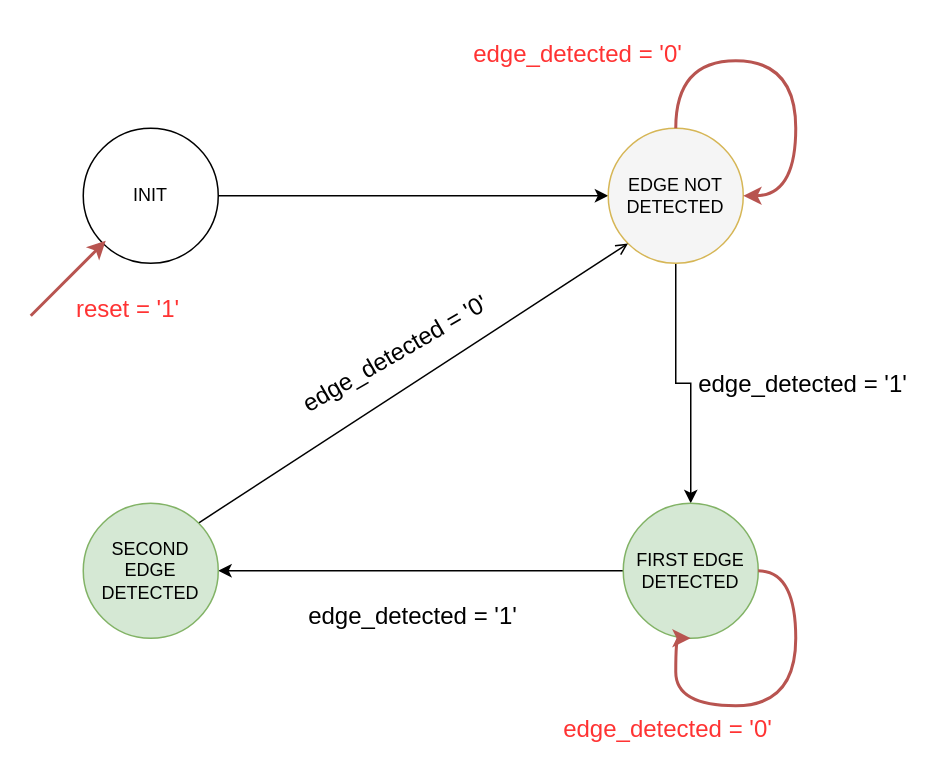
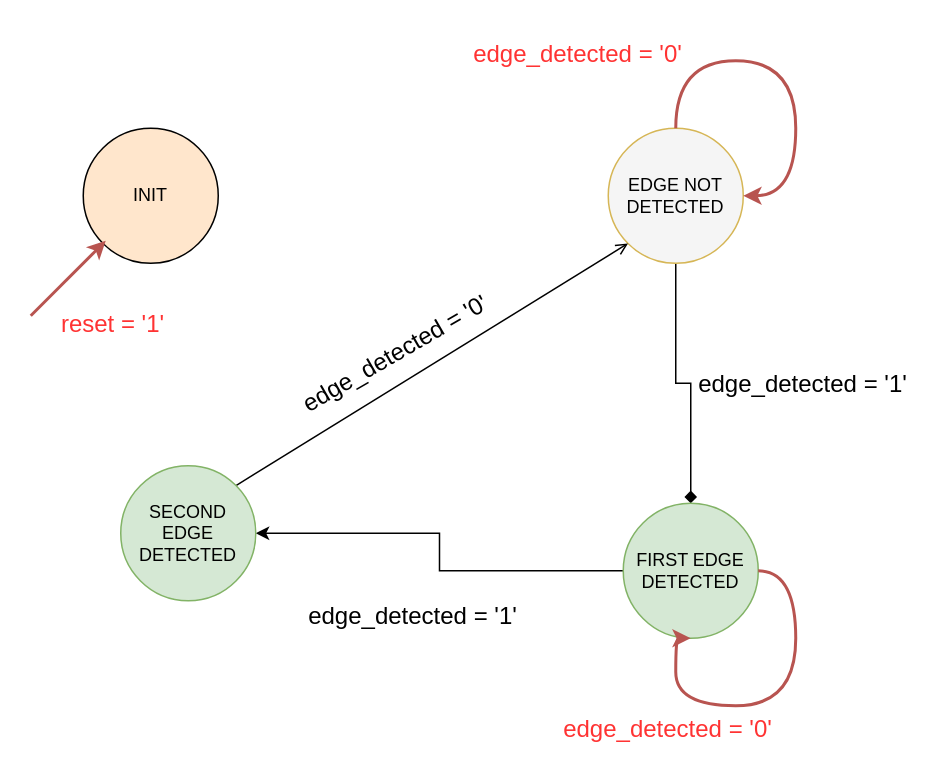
node "INIT": fillcolor #ffffff -> #ffe6cc
edge "INIT" -> "EDGE NOT DETECTED": removed
node "reset = '1'": moved (128, 308) -> (113, 323)
edge "EDGE NOT DETECTED" -> "FIRST EDGE DETECTED": arrowhead classic -> diamond
node "SECOND EDGE DETECTED": moved (151, 571) -> (188, 533)
